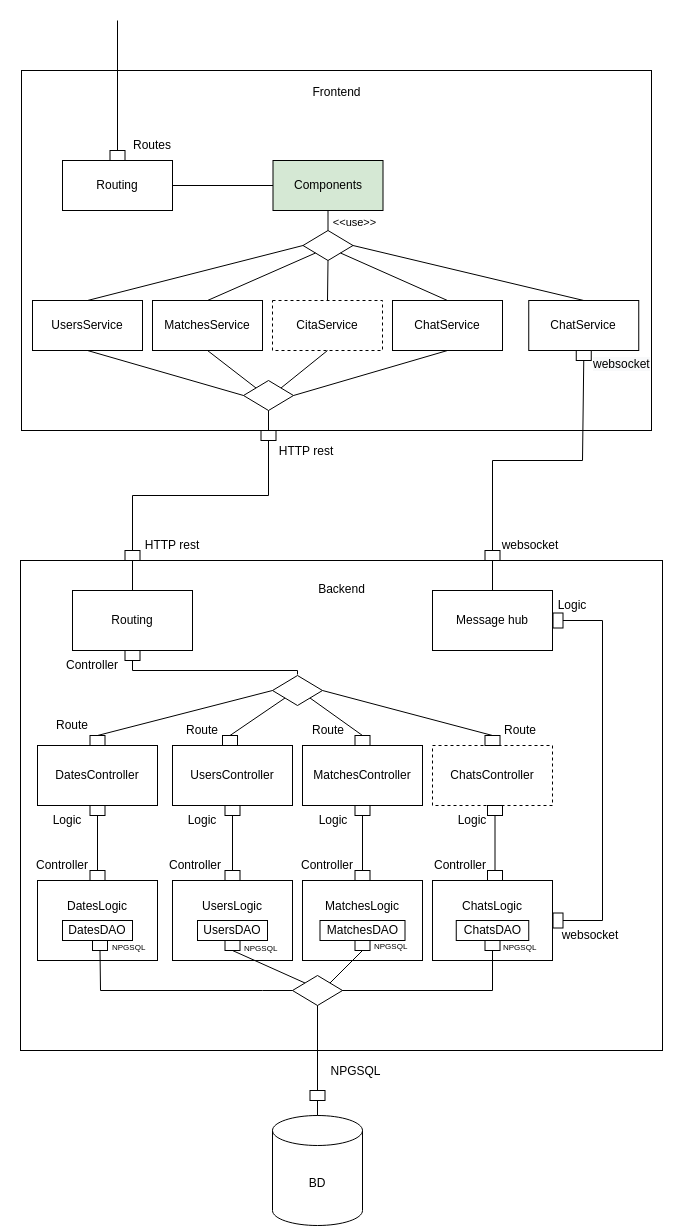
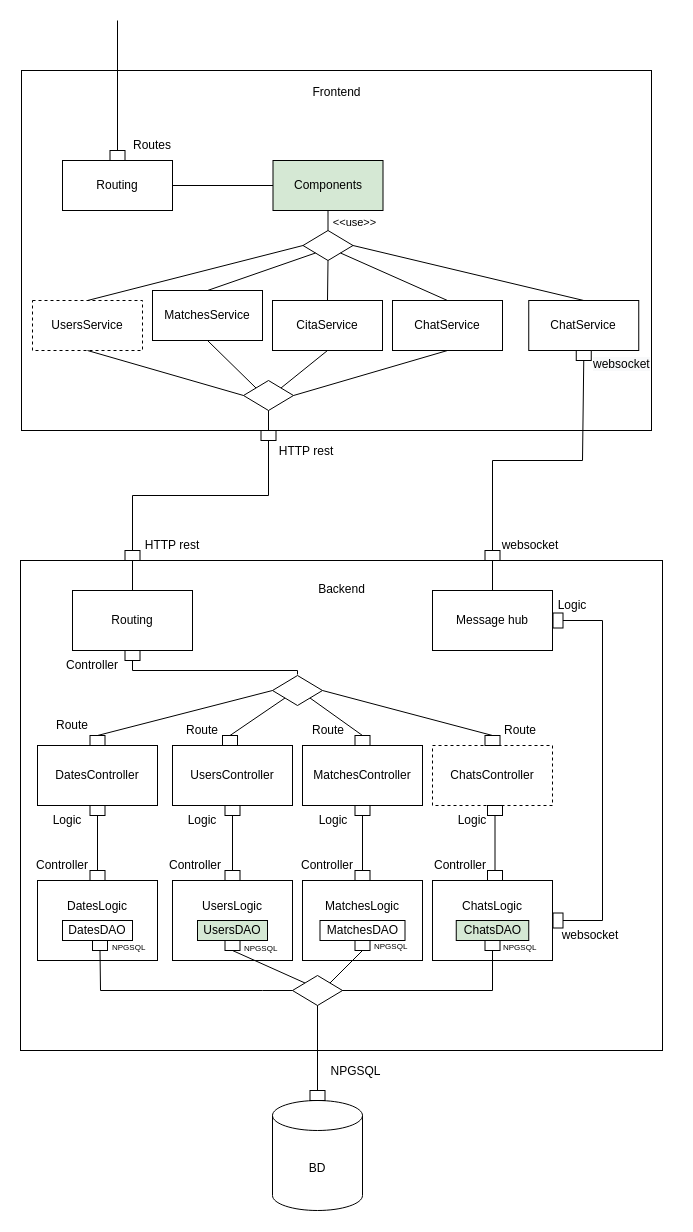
node "UsersService": style solid -> dashed
node "MatchesService": moved (208, 326) -> (208, 316)
node "CitaService": style dashed -> solid
node "UsersDAO": fillcolor #ffffff -> #d5e8d4
node "ChatsDAO": fillcolor #ffffff -> #d5e8d4
node "BD": moved (318, 1171) -> (318, 1156)
